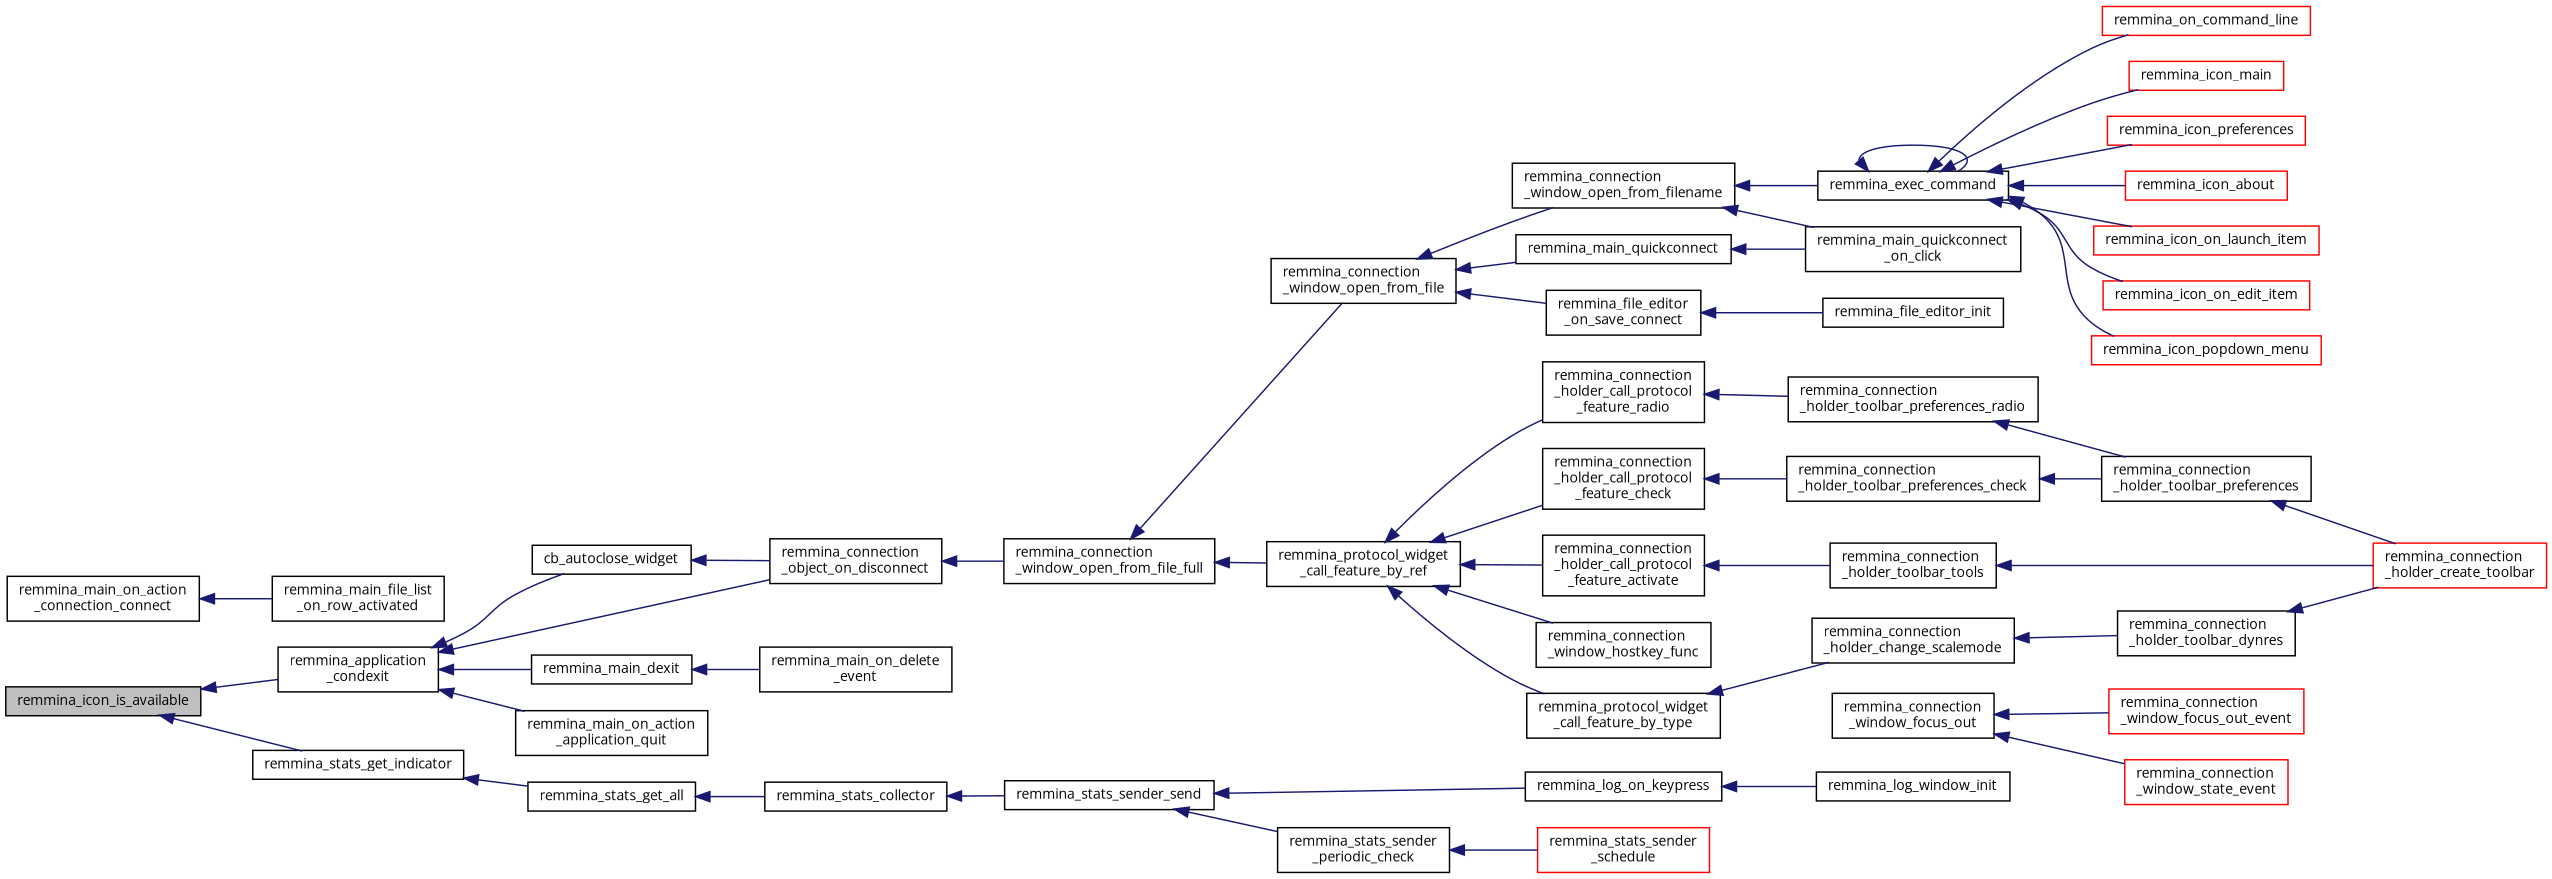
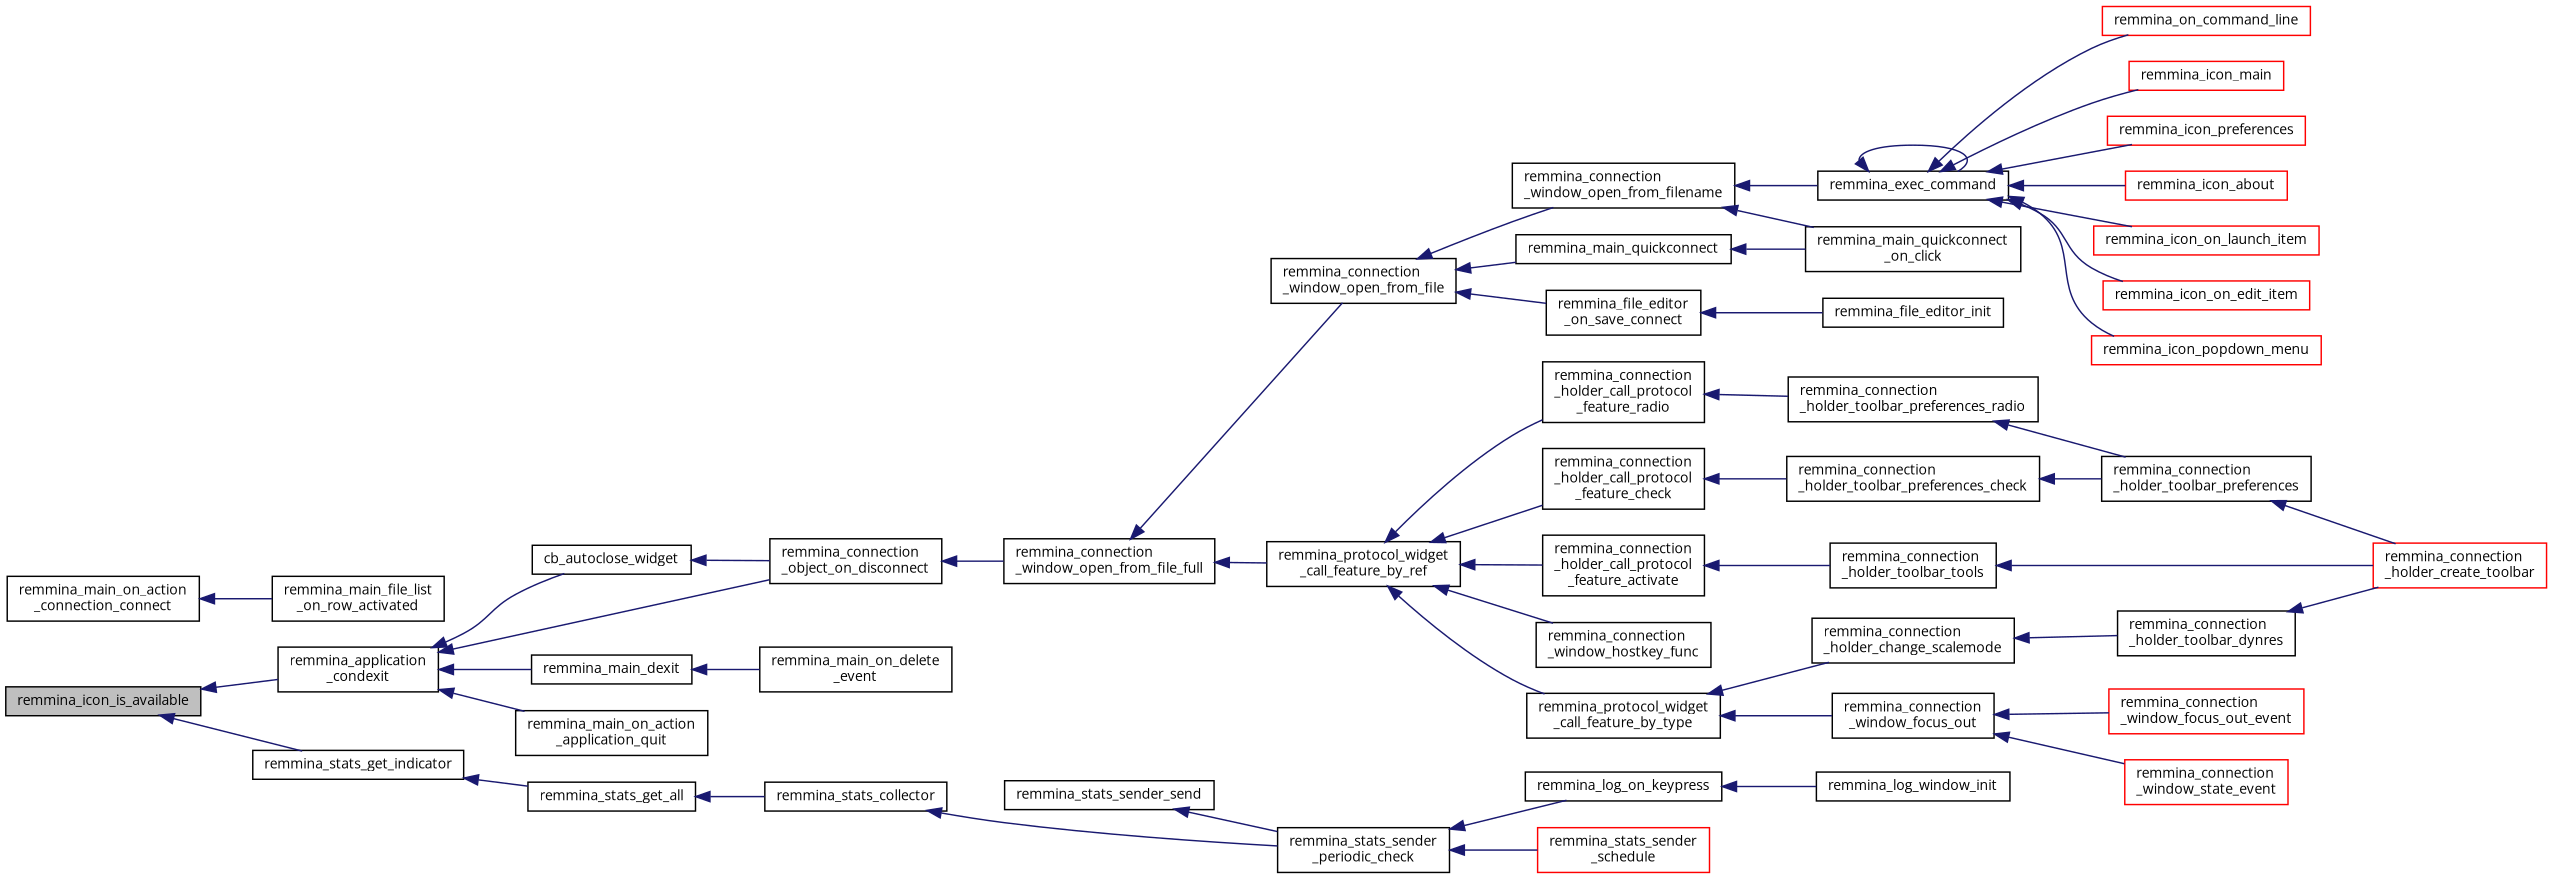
edge "remmina_connection _window_focus_out" -> "remmina_protocol_widget _call_feature_by_type": added
edge "remmina_log_on_keypress" -> "remmina_stats_sender_send": now "remmina_log_on_keypress" -> "remmina_stats_sender _periodic_check"
edge "remmina_stats_sender_send" -> "remmina_stats_collector": now "remmina_stats_sender _periodic_check" -> "remmina_stats_collector"
